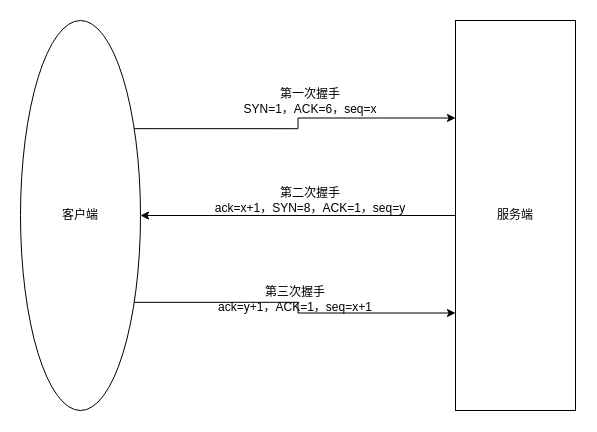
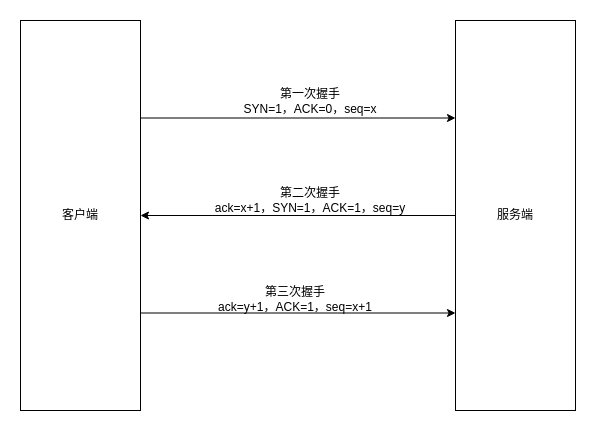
node "第一次握手 SYN=1，ACK=6，seq=x": label "第一次握手 SYN=1，ACK=6，seq=x" -> "第一次握手 SYN=1，ACK=0，seq=x"
node "第二次握手 ack=x+1，SYN=8，ACK=1，seq=y": label "第二次握手 ack=x+1，SYN=8，ACK=1，seq=y" -> "第二次握手 ack=x+1，SYN=1，ACK=1，seq=y"
node "客户端": shape ellipse -> rectangle
